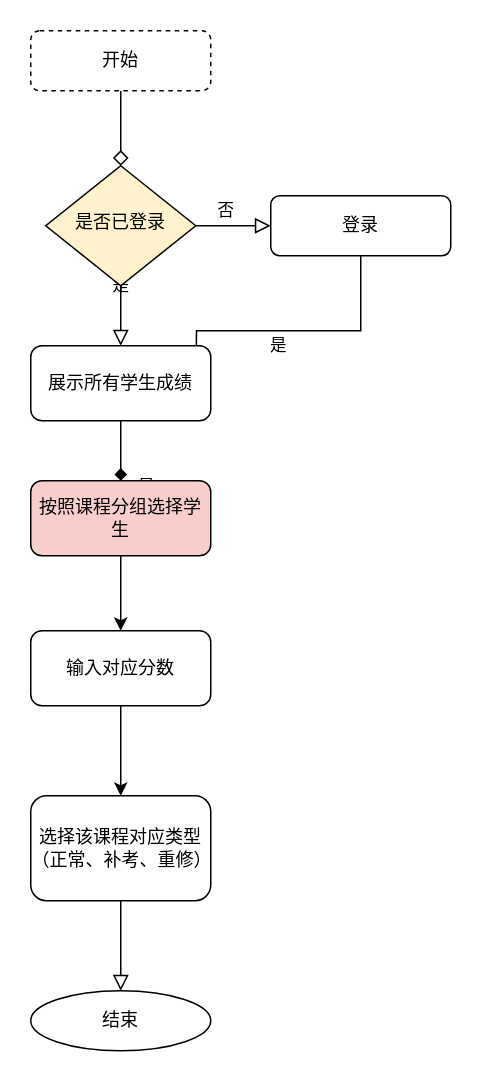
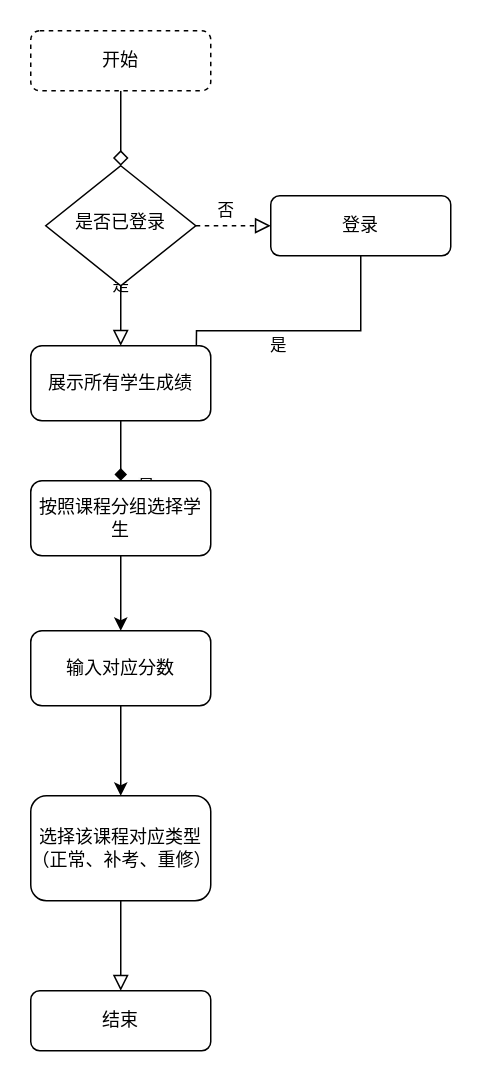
node "是否已登录": fillcolor #fff2cc -> #ffffff
edge "是否已登录" -> "登录": style solid -> dashed
node "按照课程分组选择学生": fillcolor #f8cecc -> #ffffff
node "结束": shape ellipse -> rounded rectangle
